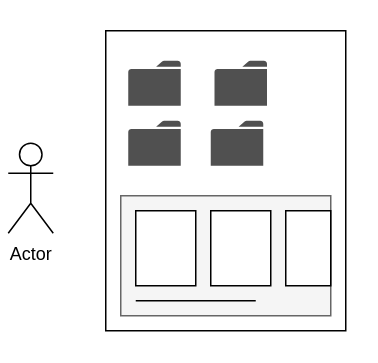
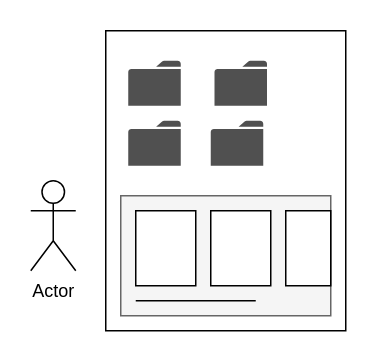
node "Actor": moved (31, 188) -> (53, 226)
